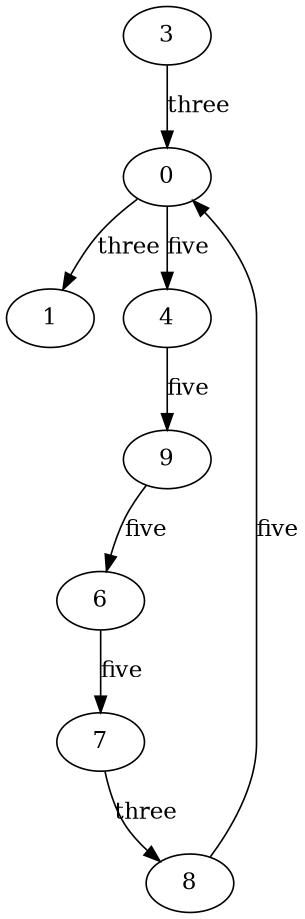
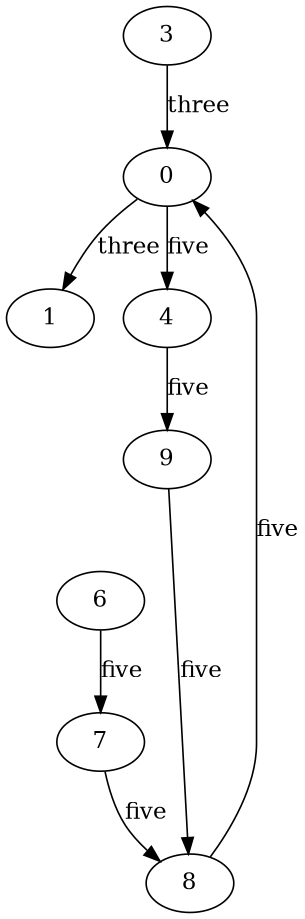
edge "9" -> "6": now "9" -> "8"
edge "7" -> "8": label "three" -> "five"
